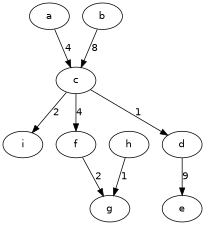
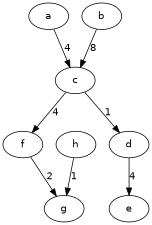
node "i": removed
edge "d" -> "e": label "9" -> "4"
